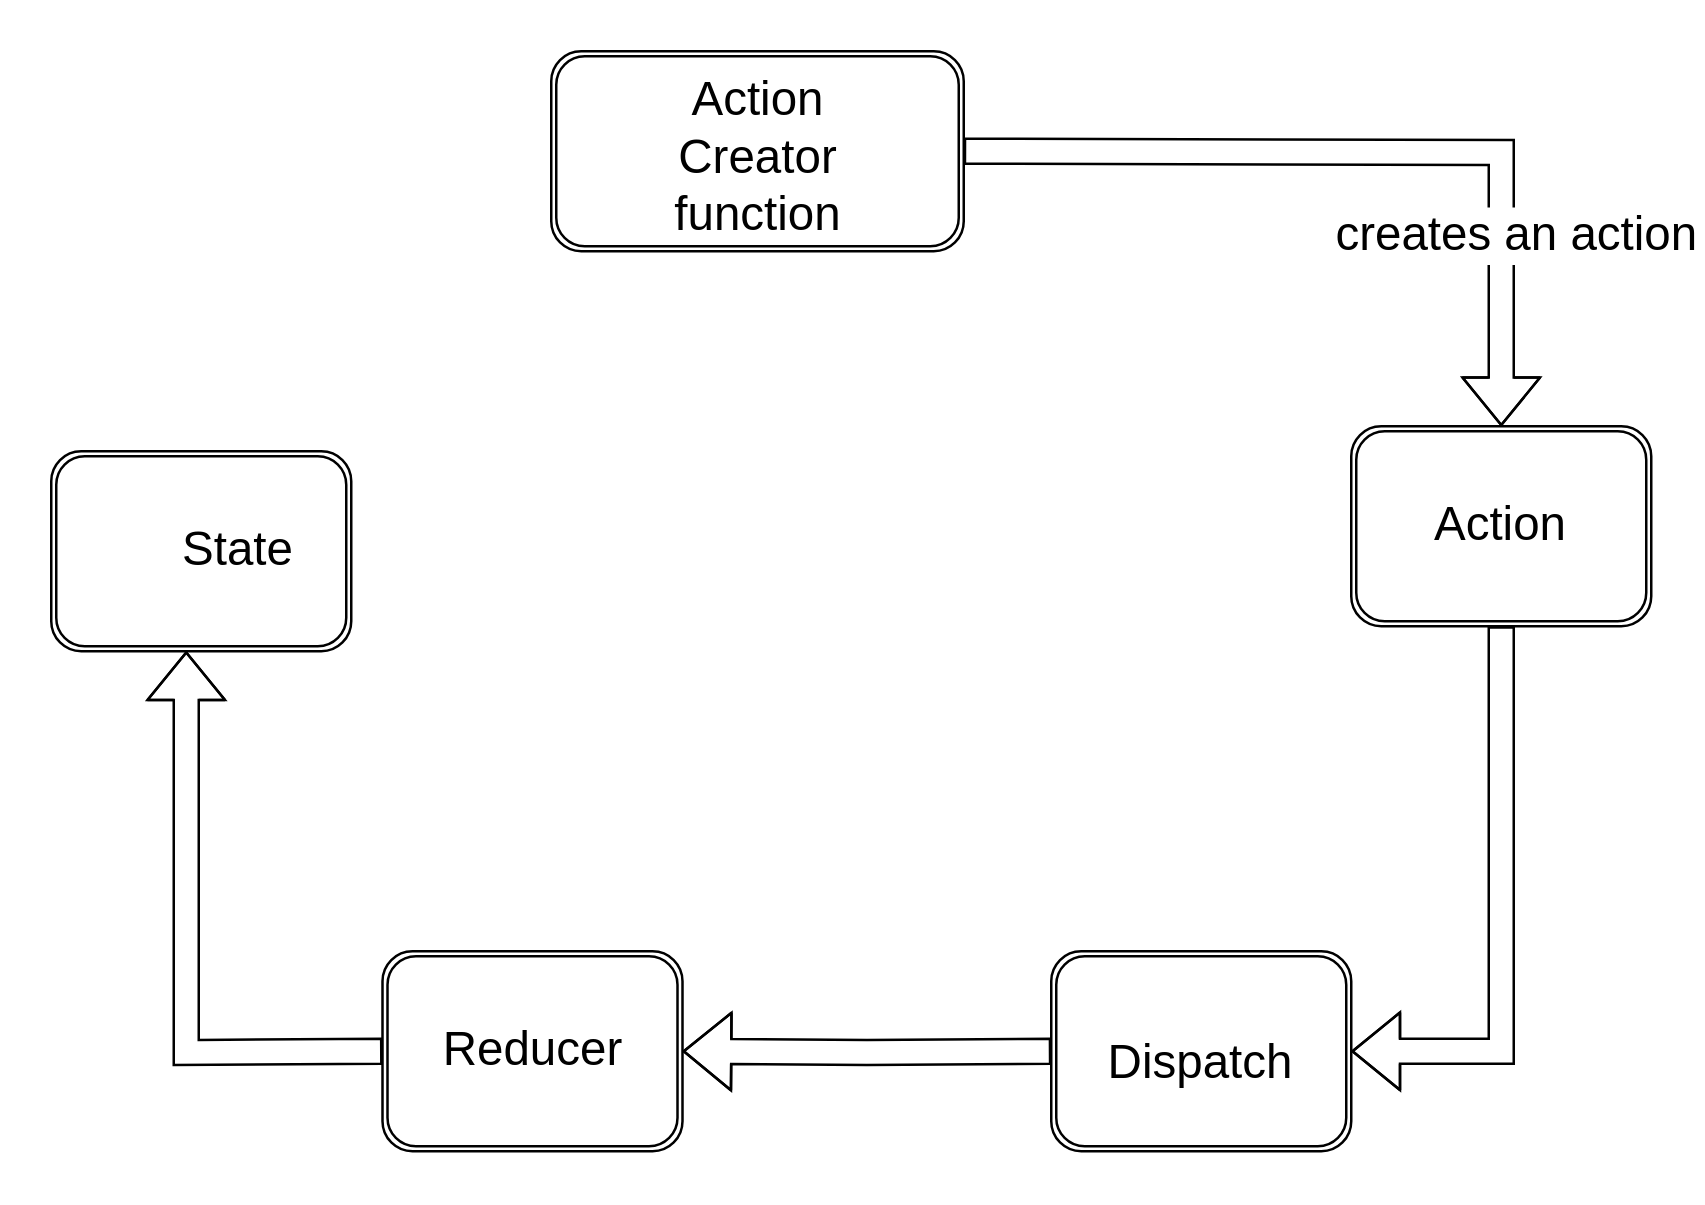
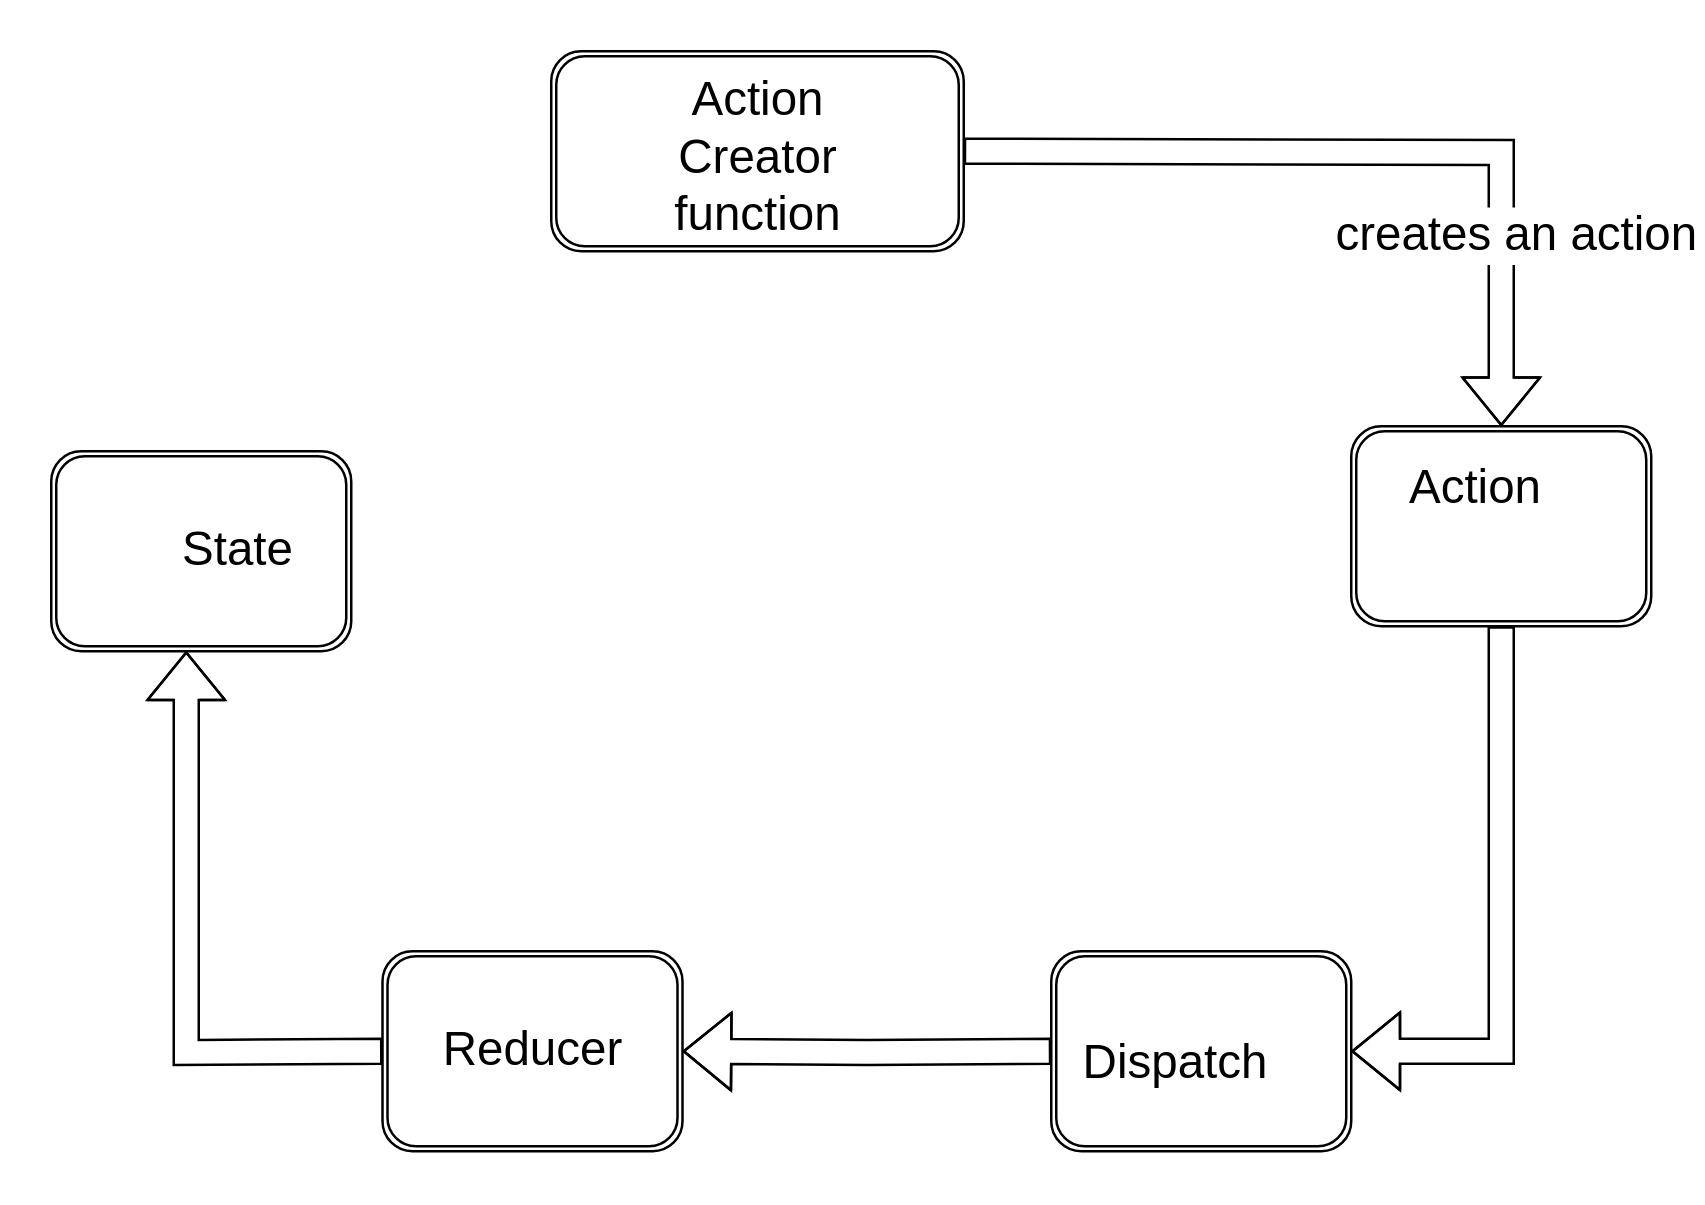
node "Action": moved (1501, 526) -> (1476, 489)
node "Dispatch": moved (1201, 1064) -> (1176, 1064)
